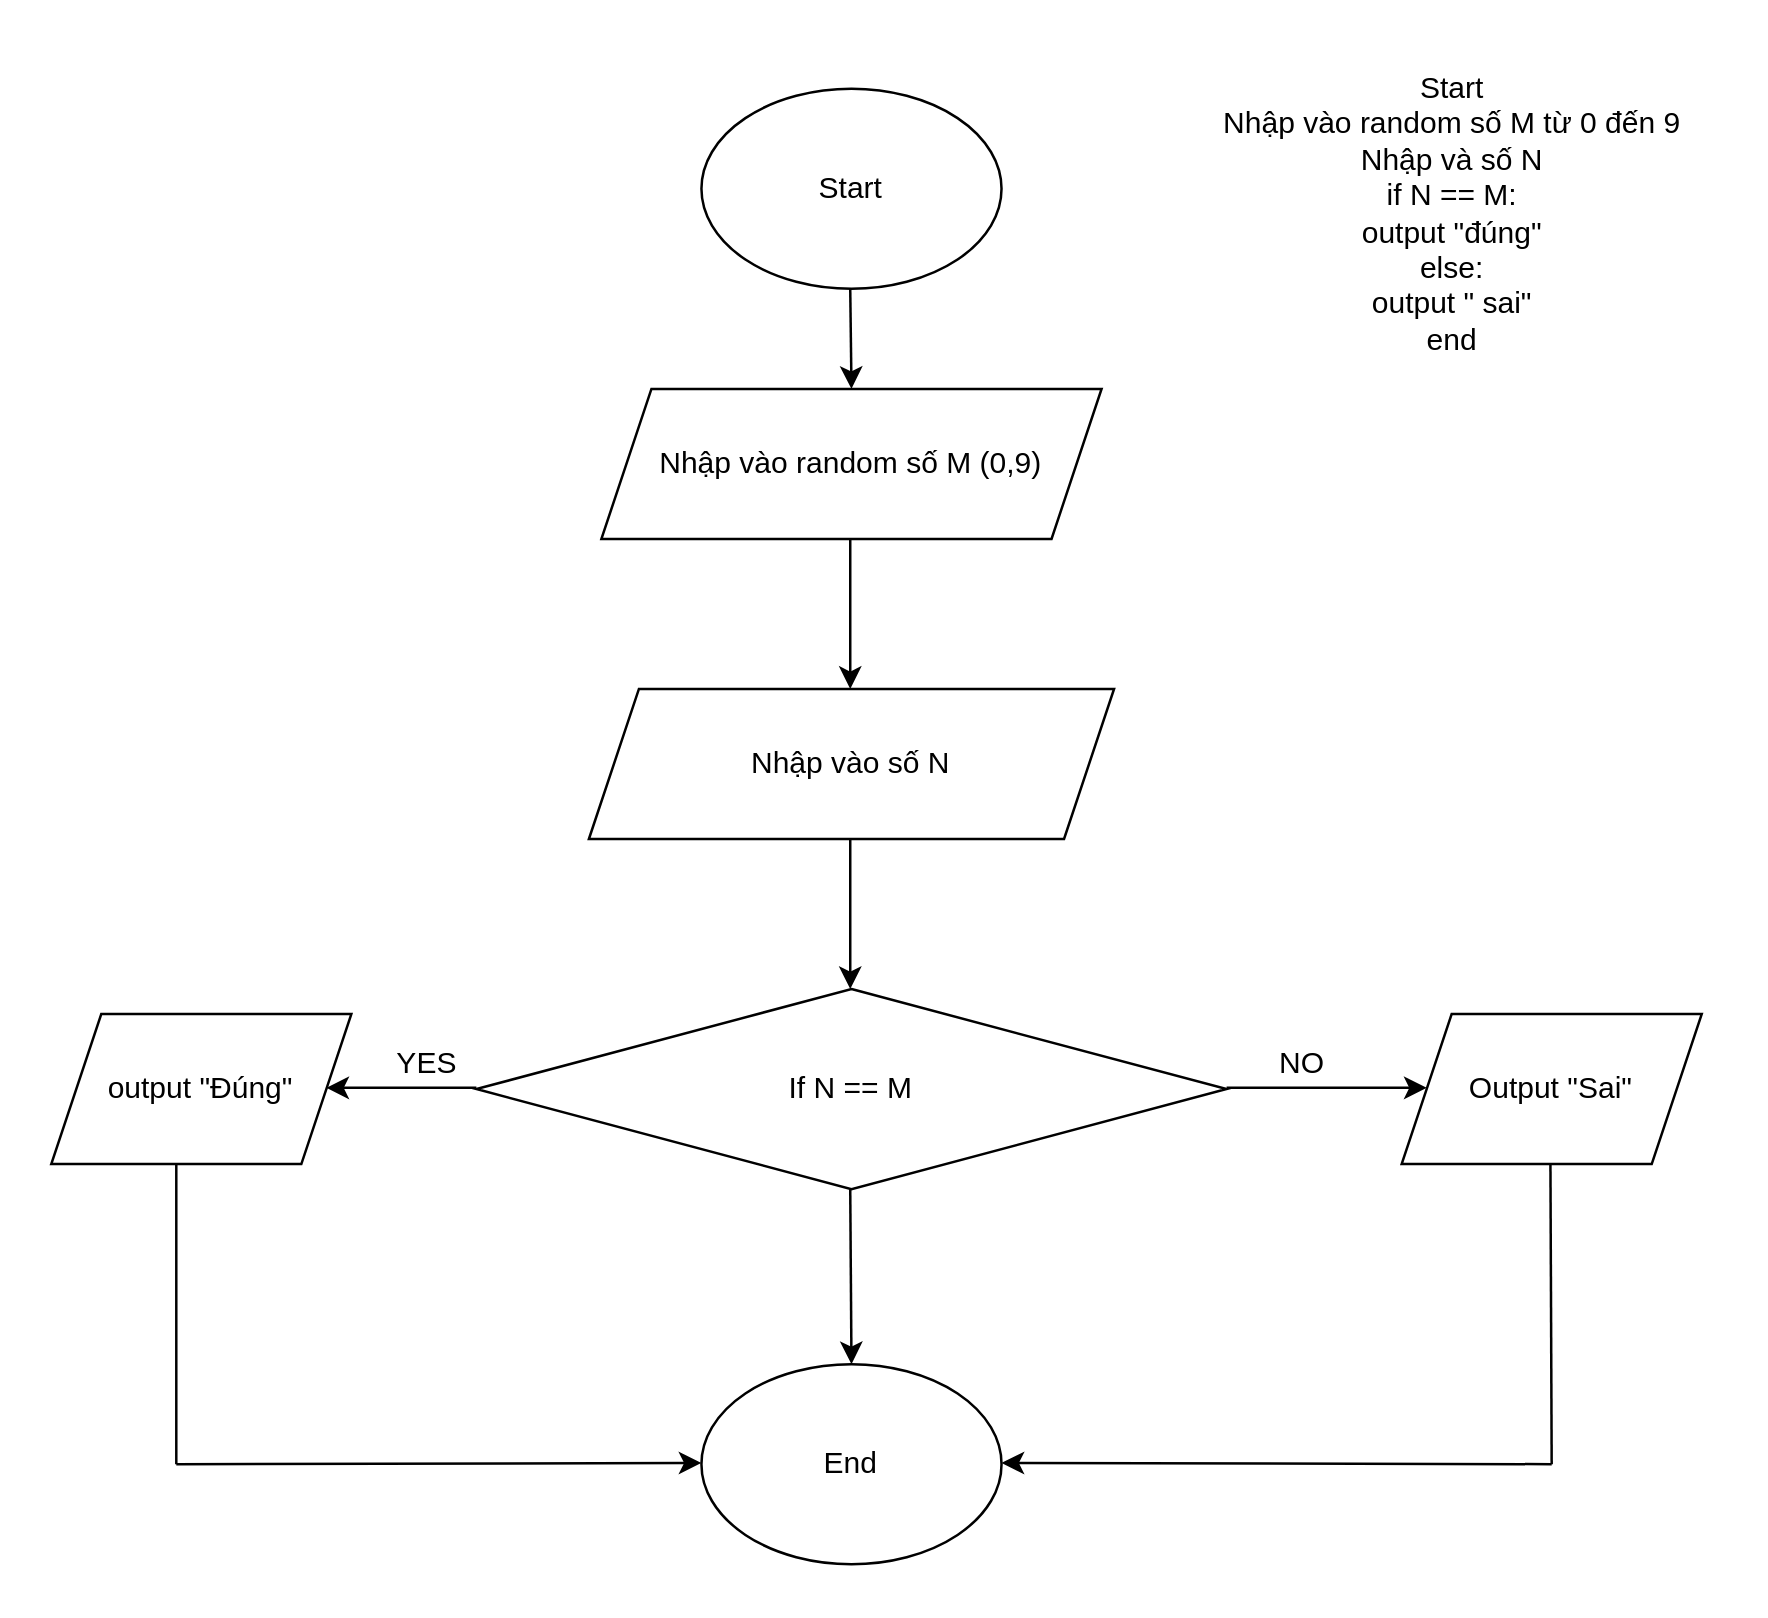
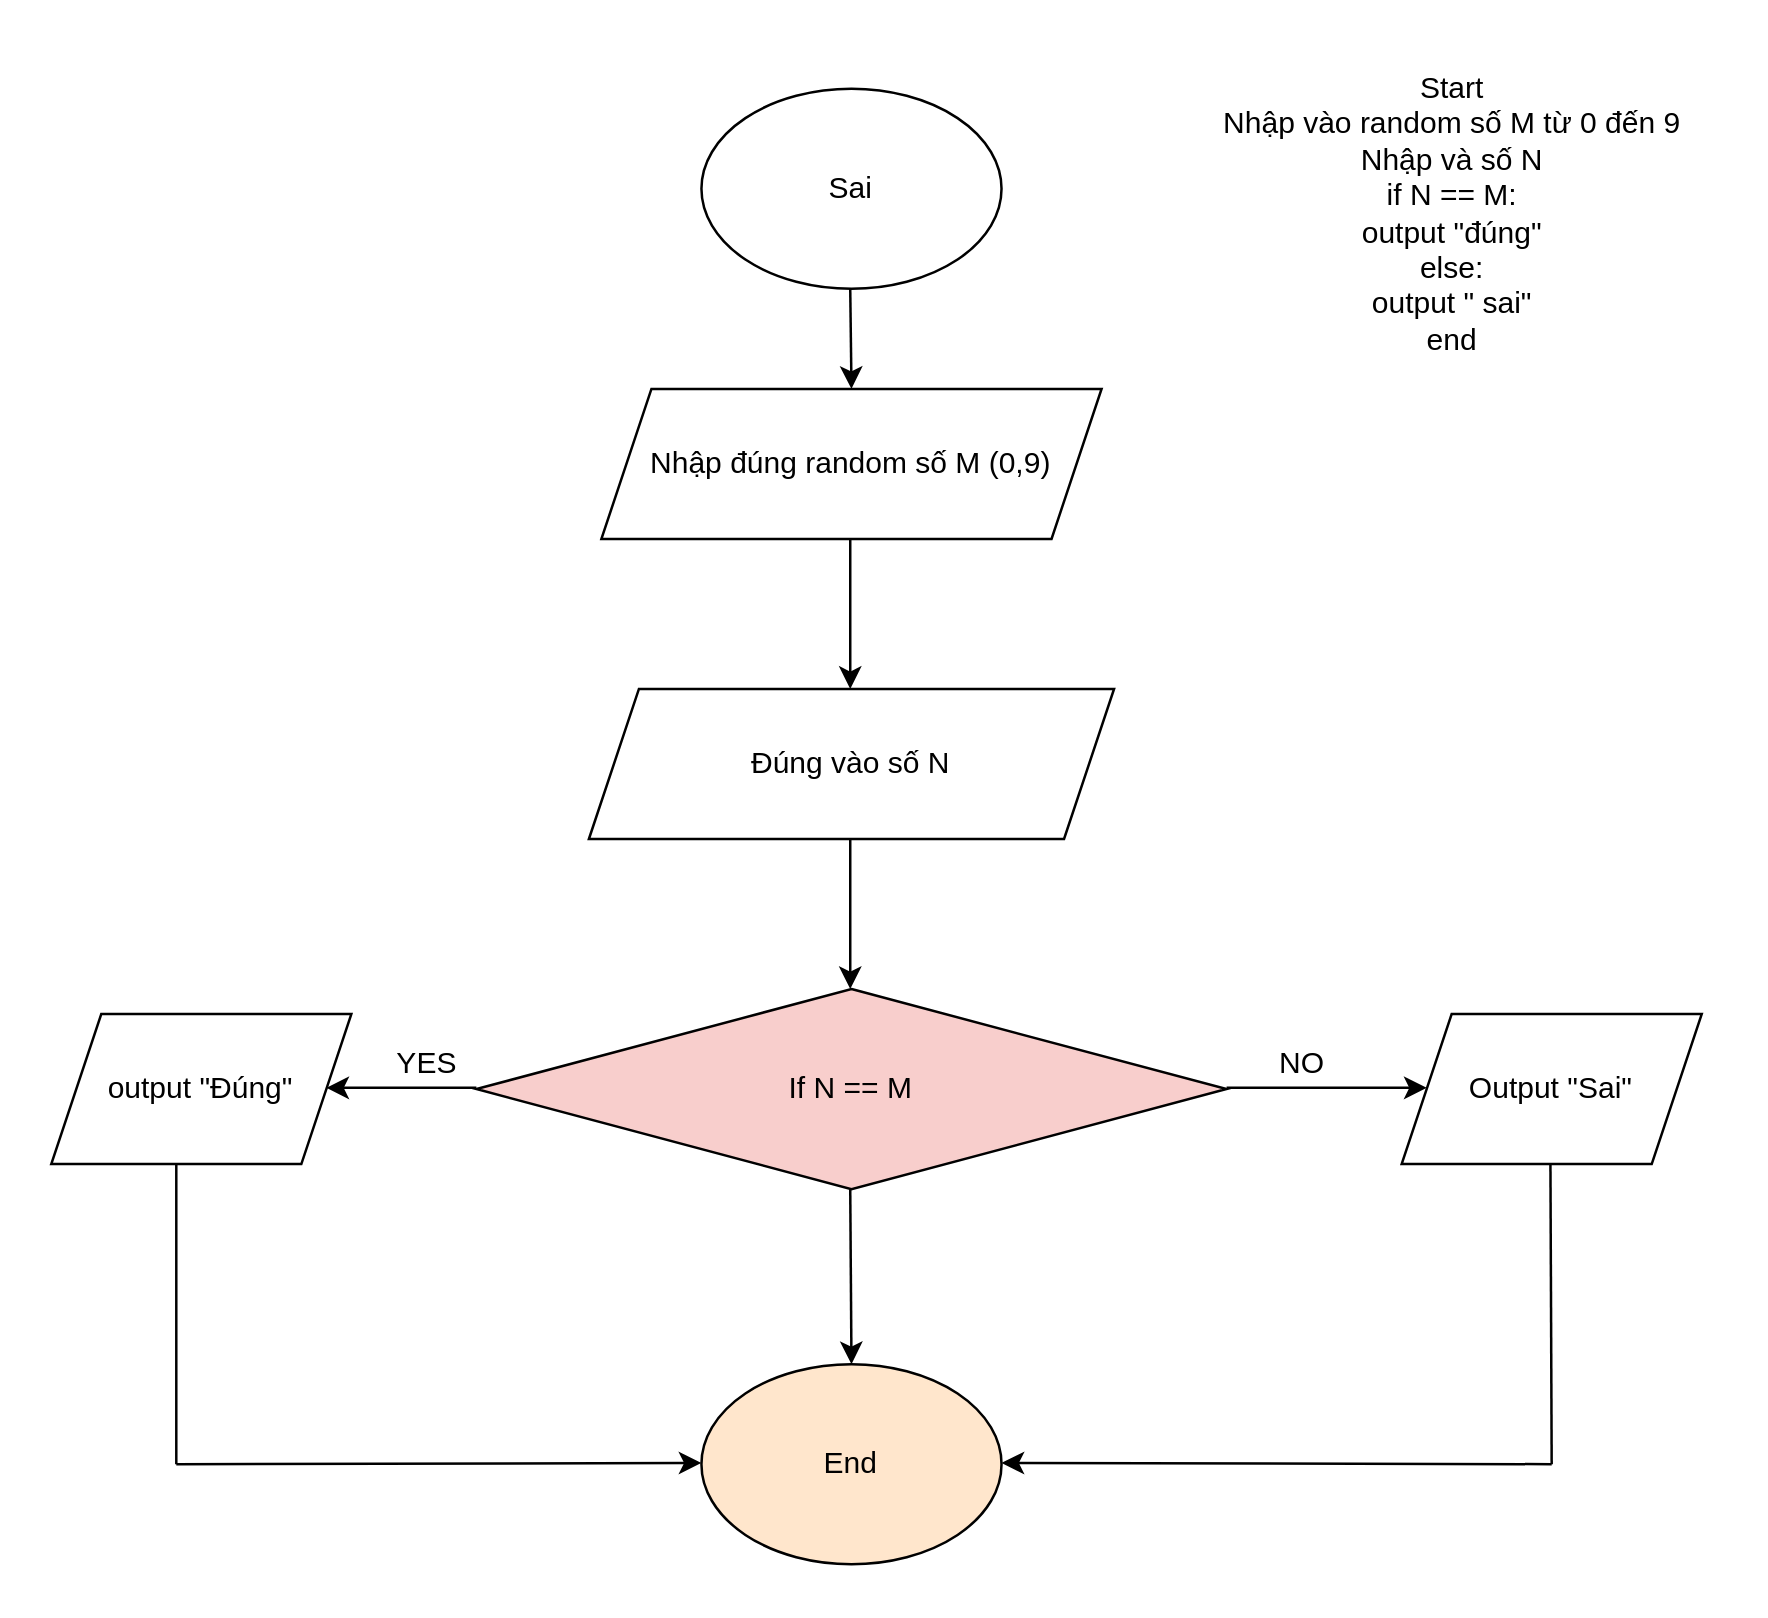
node "Start": label "Start" -> "Sai"
node "Nhập vào random số M (0,9)": label "Nhập vào random số M (0,9)" -> "Nhập đúng random số M (0,9)"
node "Nhập vào số N": label "Nhập vào số N" -> "Đúng vào số N"
node "If N == M": fillcolor #ffffff -> #f8cecc
node "End": fillcolor #ffffff -> #ffe6cc
